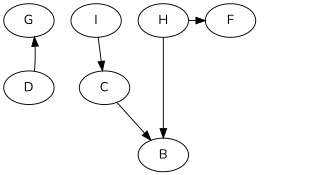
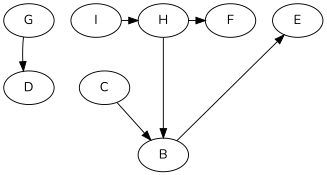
node "E": added
edge "I" -> "C": now "I" -> "H"
edge "D" -> "G": reversed
